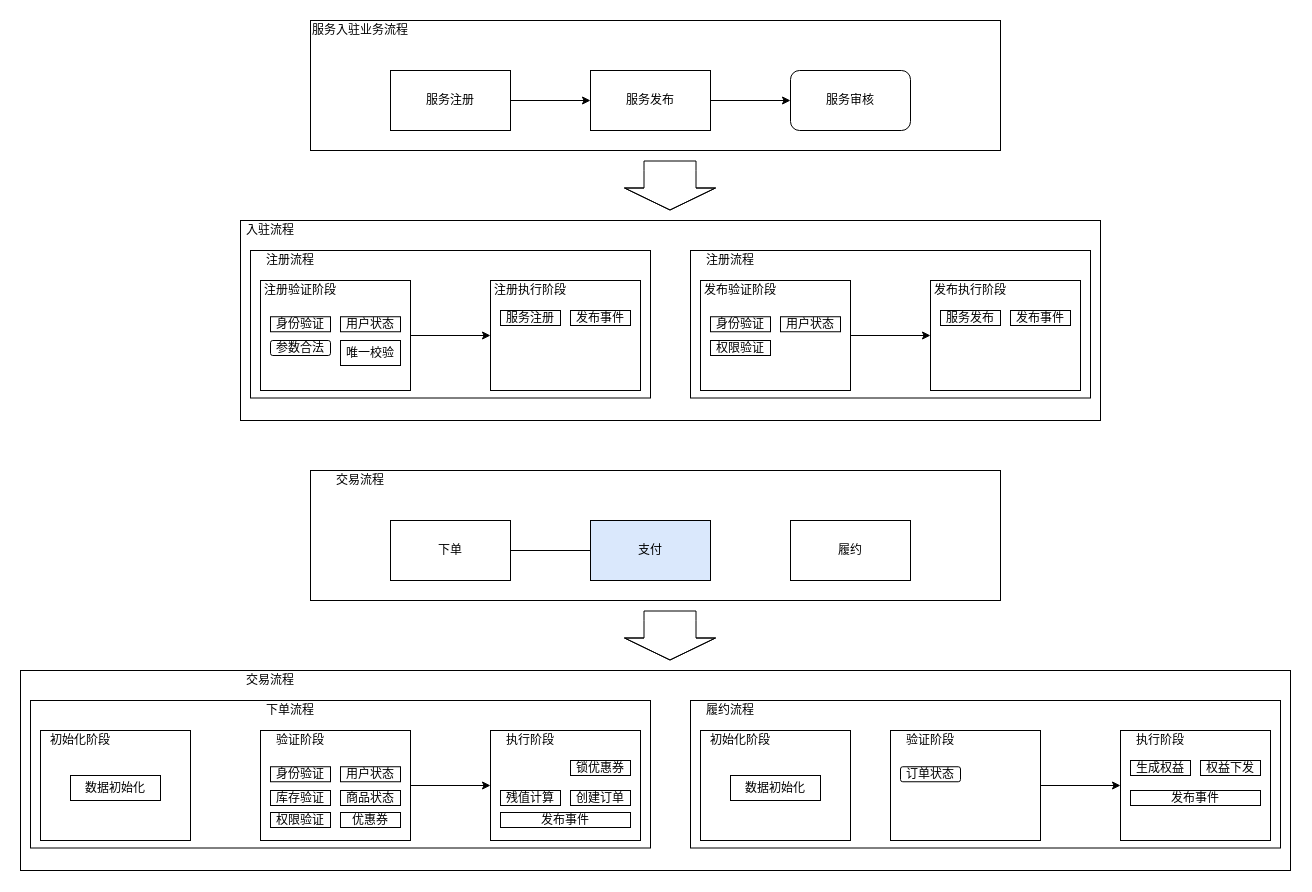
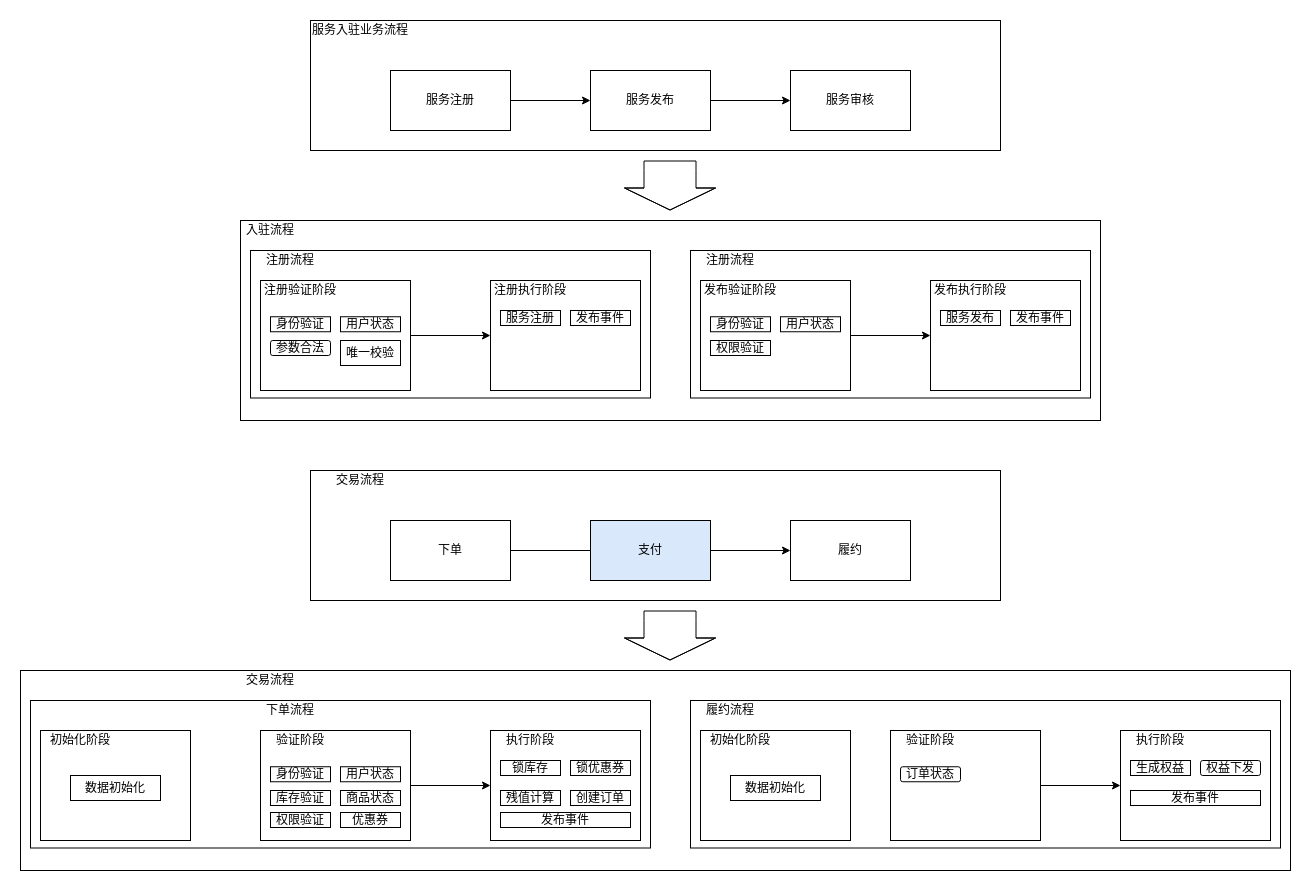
node "服务审核": shape rounded rectangle -> rectangle
edge "支付" -> "履约": added
node "锁库存": added
node "权益下发": shape rectangle -> rounded rectangle
